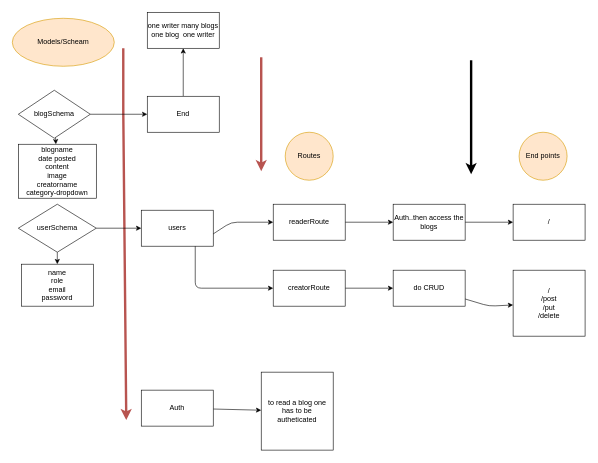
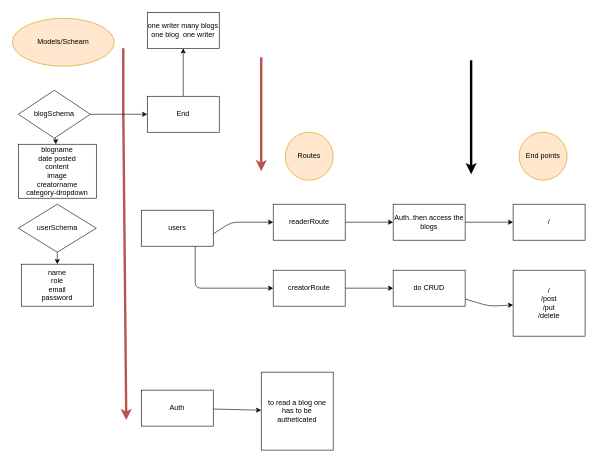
edge "userSchema" -> "users": removed
